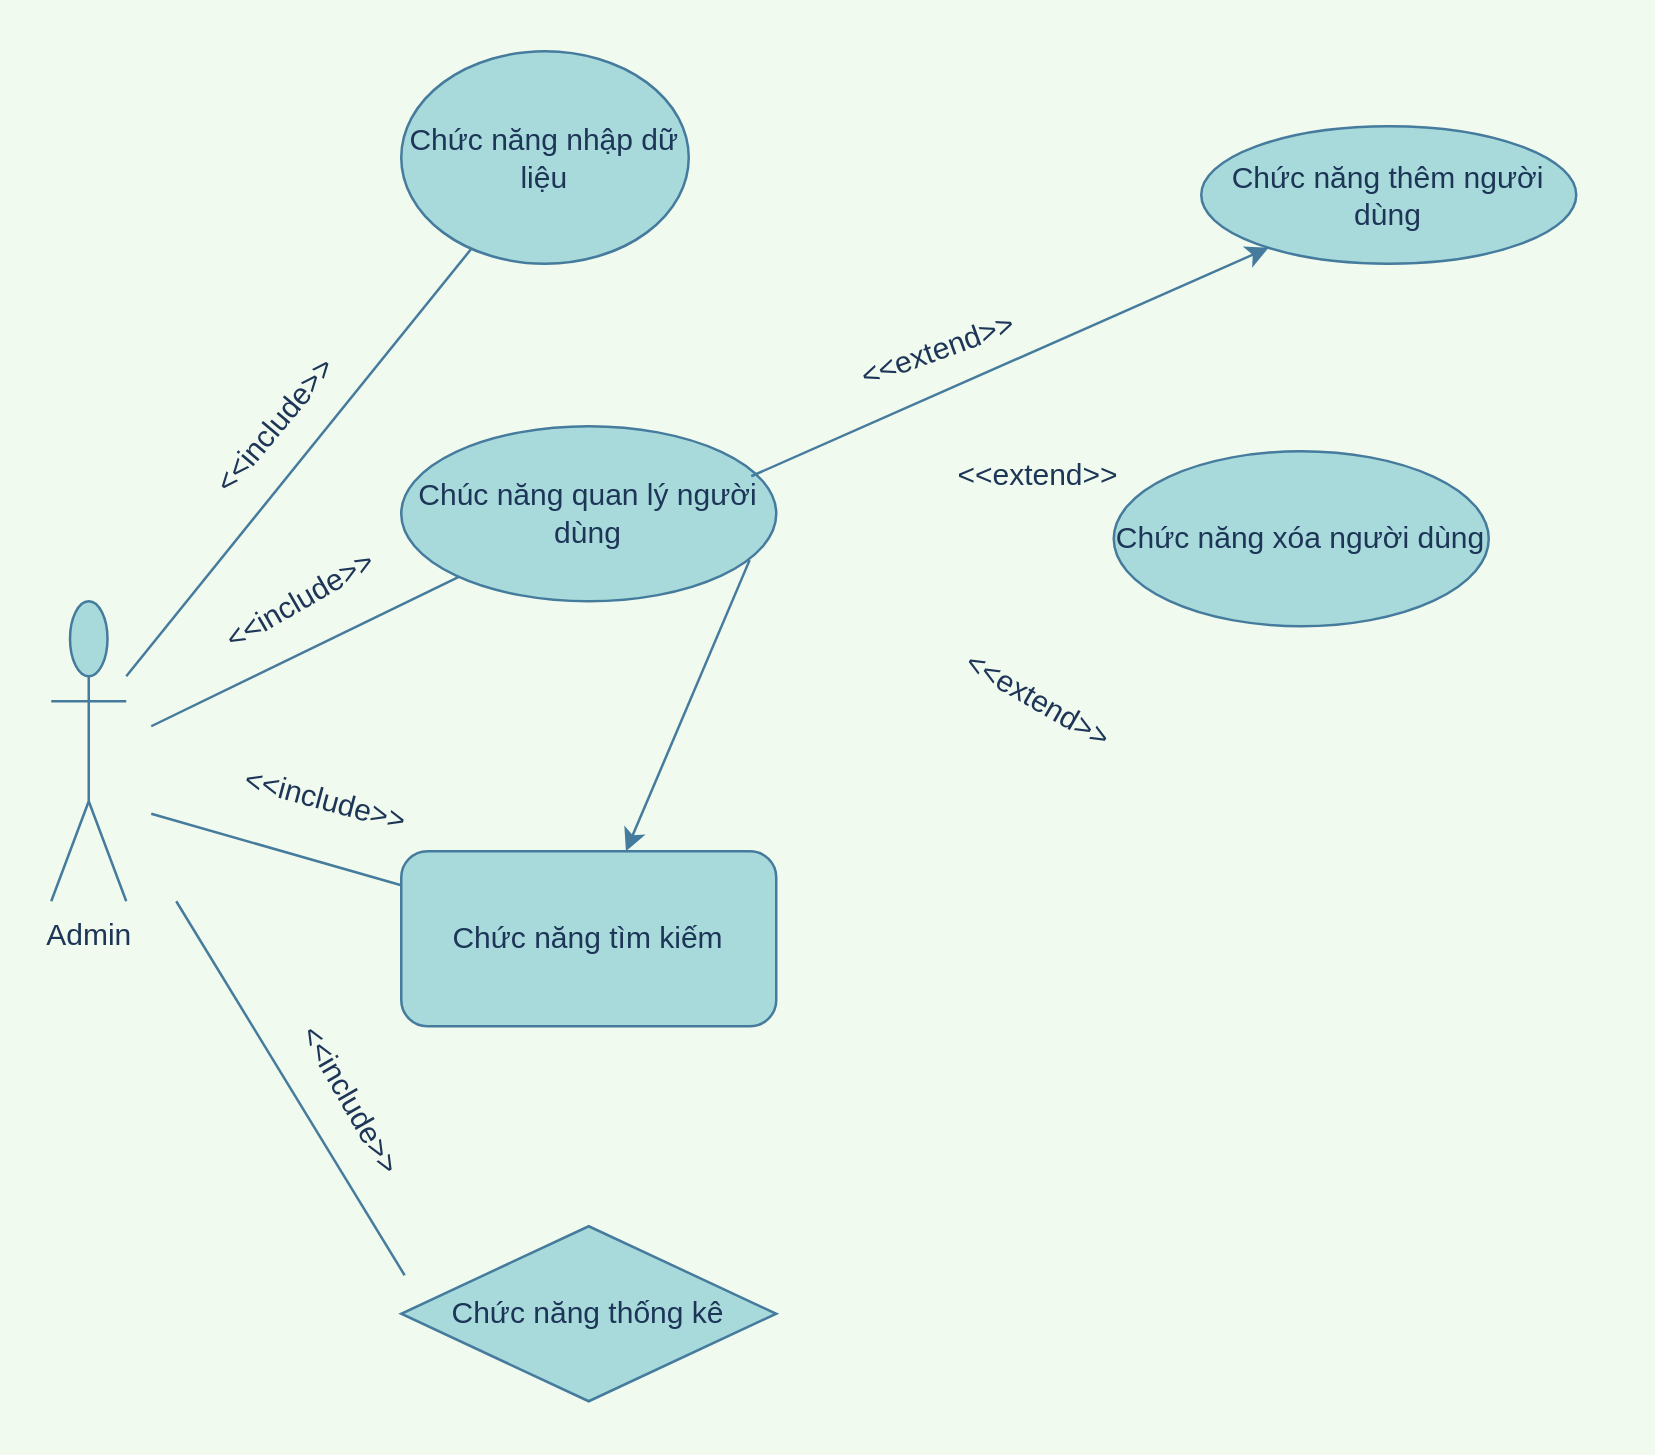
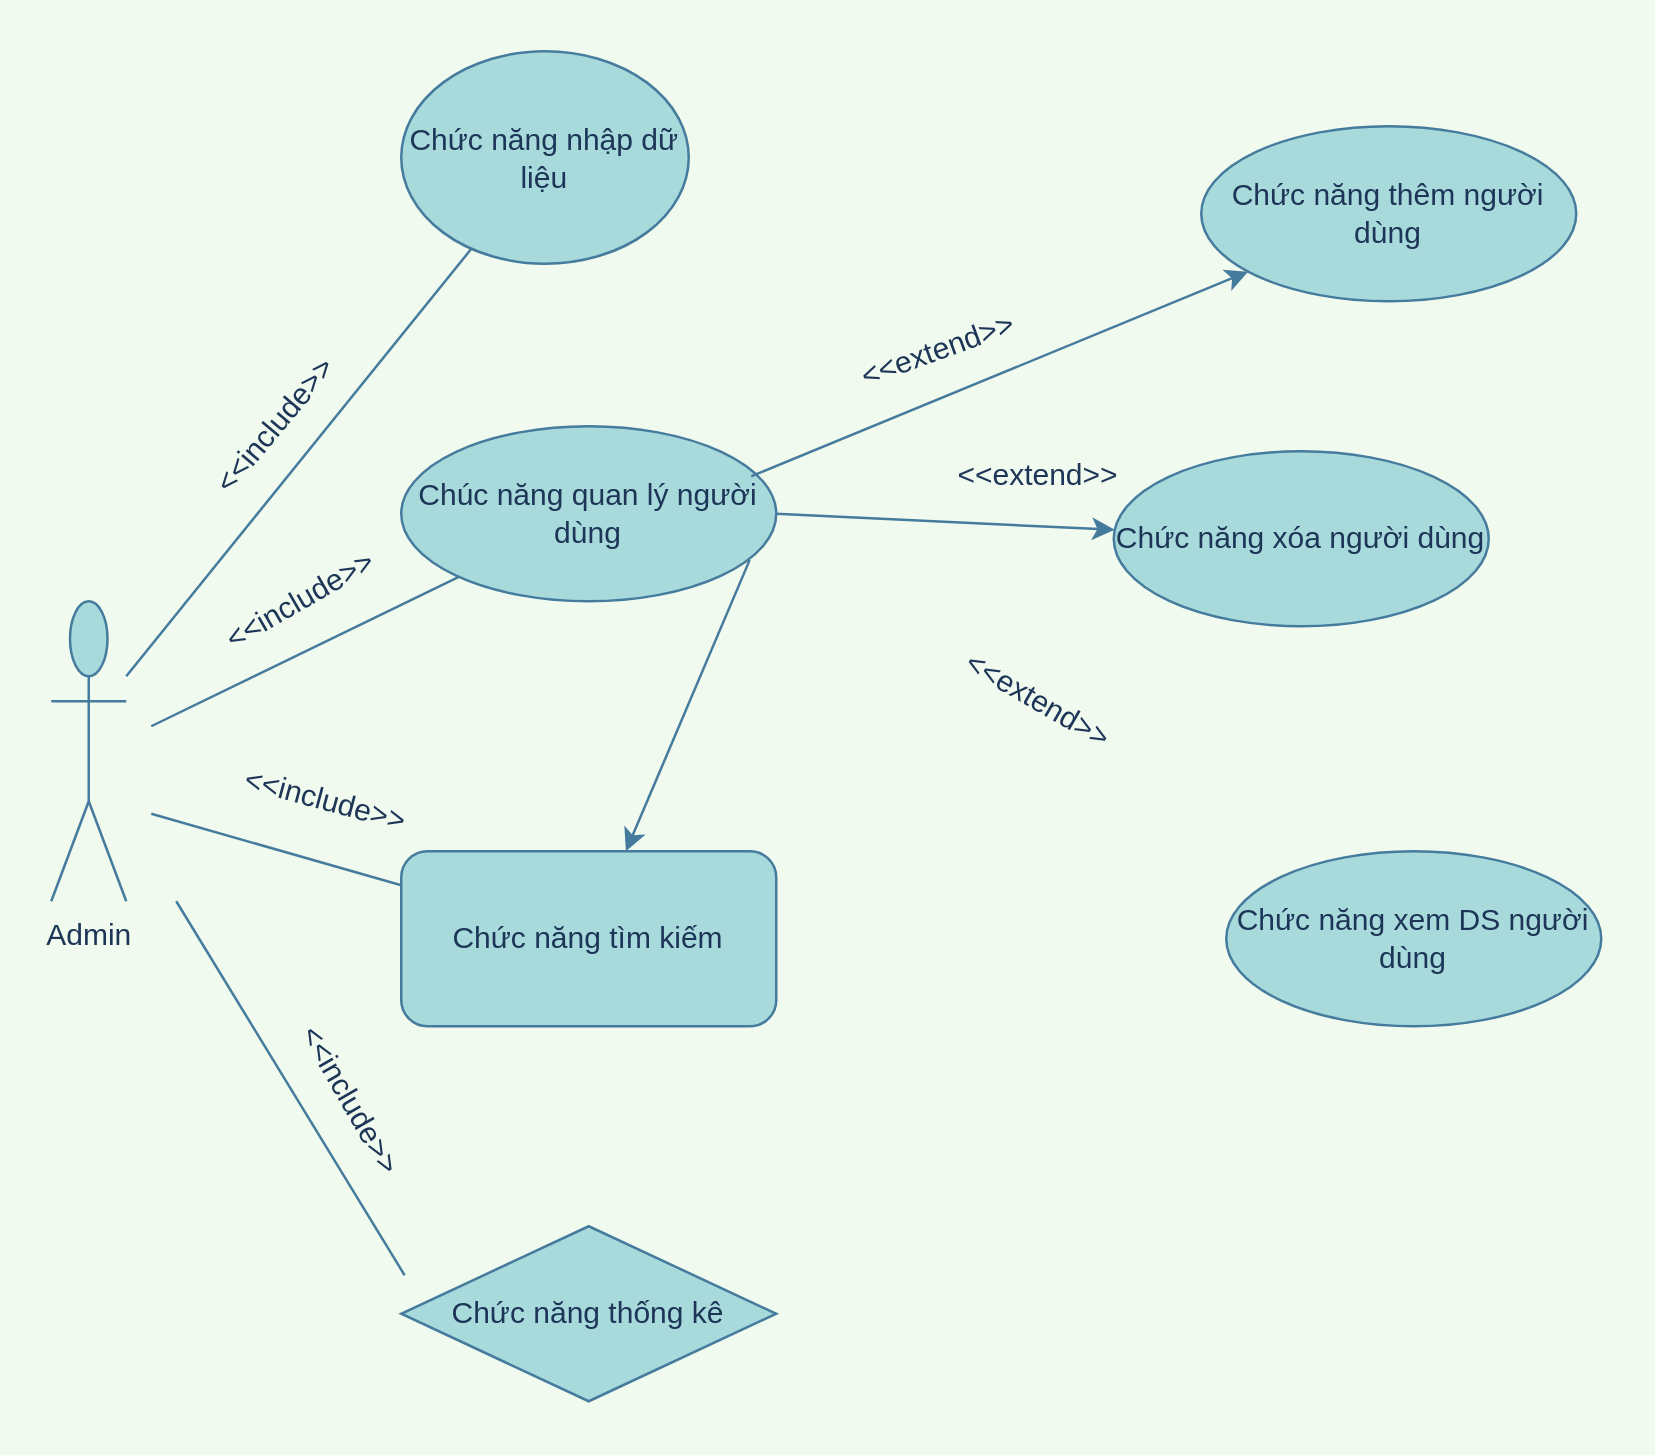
node "Chức năng thêm người dùng": size 375x138 -> 375x175
edge "Chúc năng quan lý người dùng" -> "Chức năng xóa người dùng": added
node "Chức năng xem DS người dùng": added
